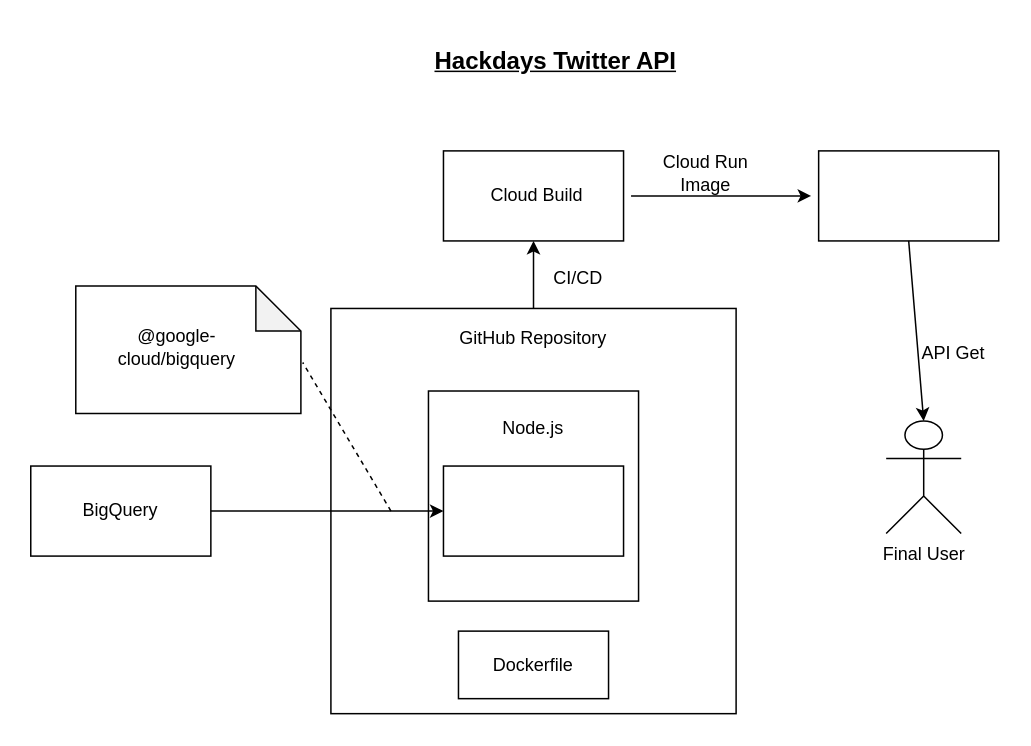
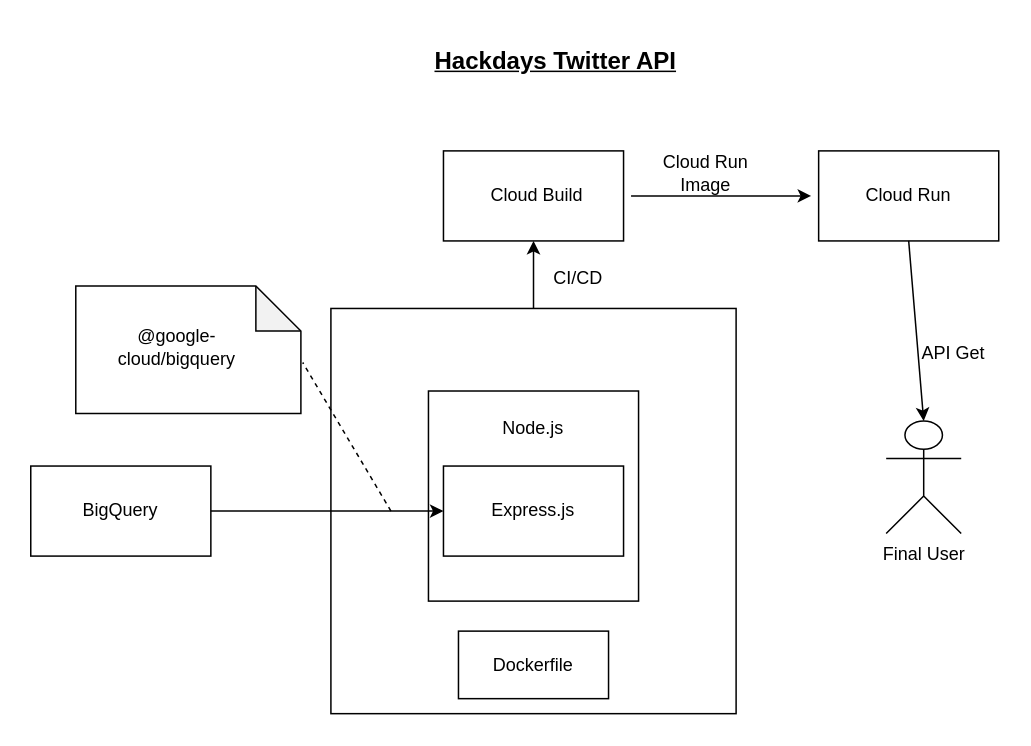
node "Cloud Run": added
node "GitHub Repository": removed
node "Express.js": added
